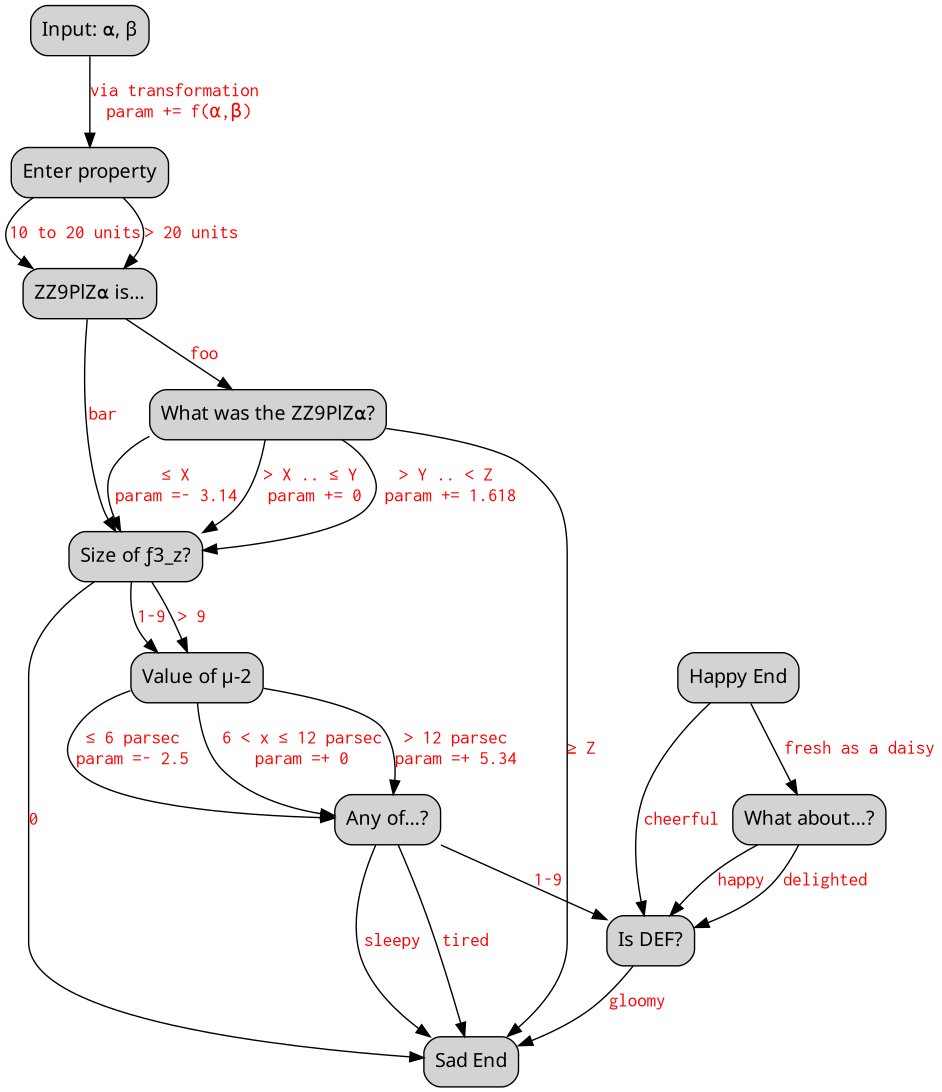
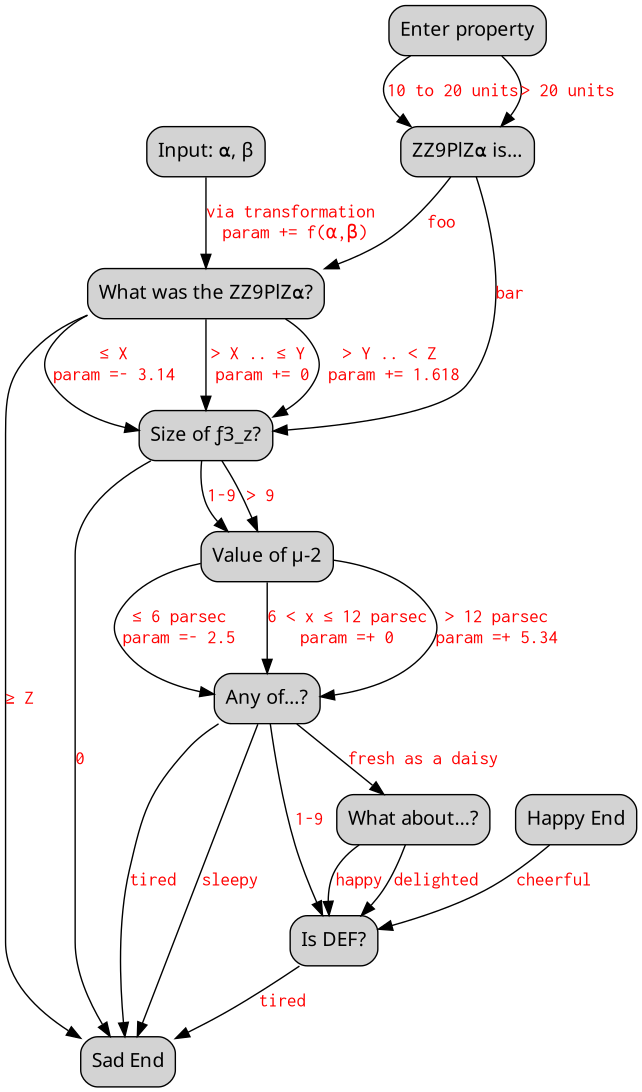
edge "Input: ⍺, β" -> "Enter property": now "Input: ⍺, β" -> "What was the ZZ9PlZ⍺?"
edge "Happy End" -> "What about…?": now "Any of…?" -> "What about…?"
edge "Is DEF?" -> "Sad End": label "gloomy" -> "tired"
